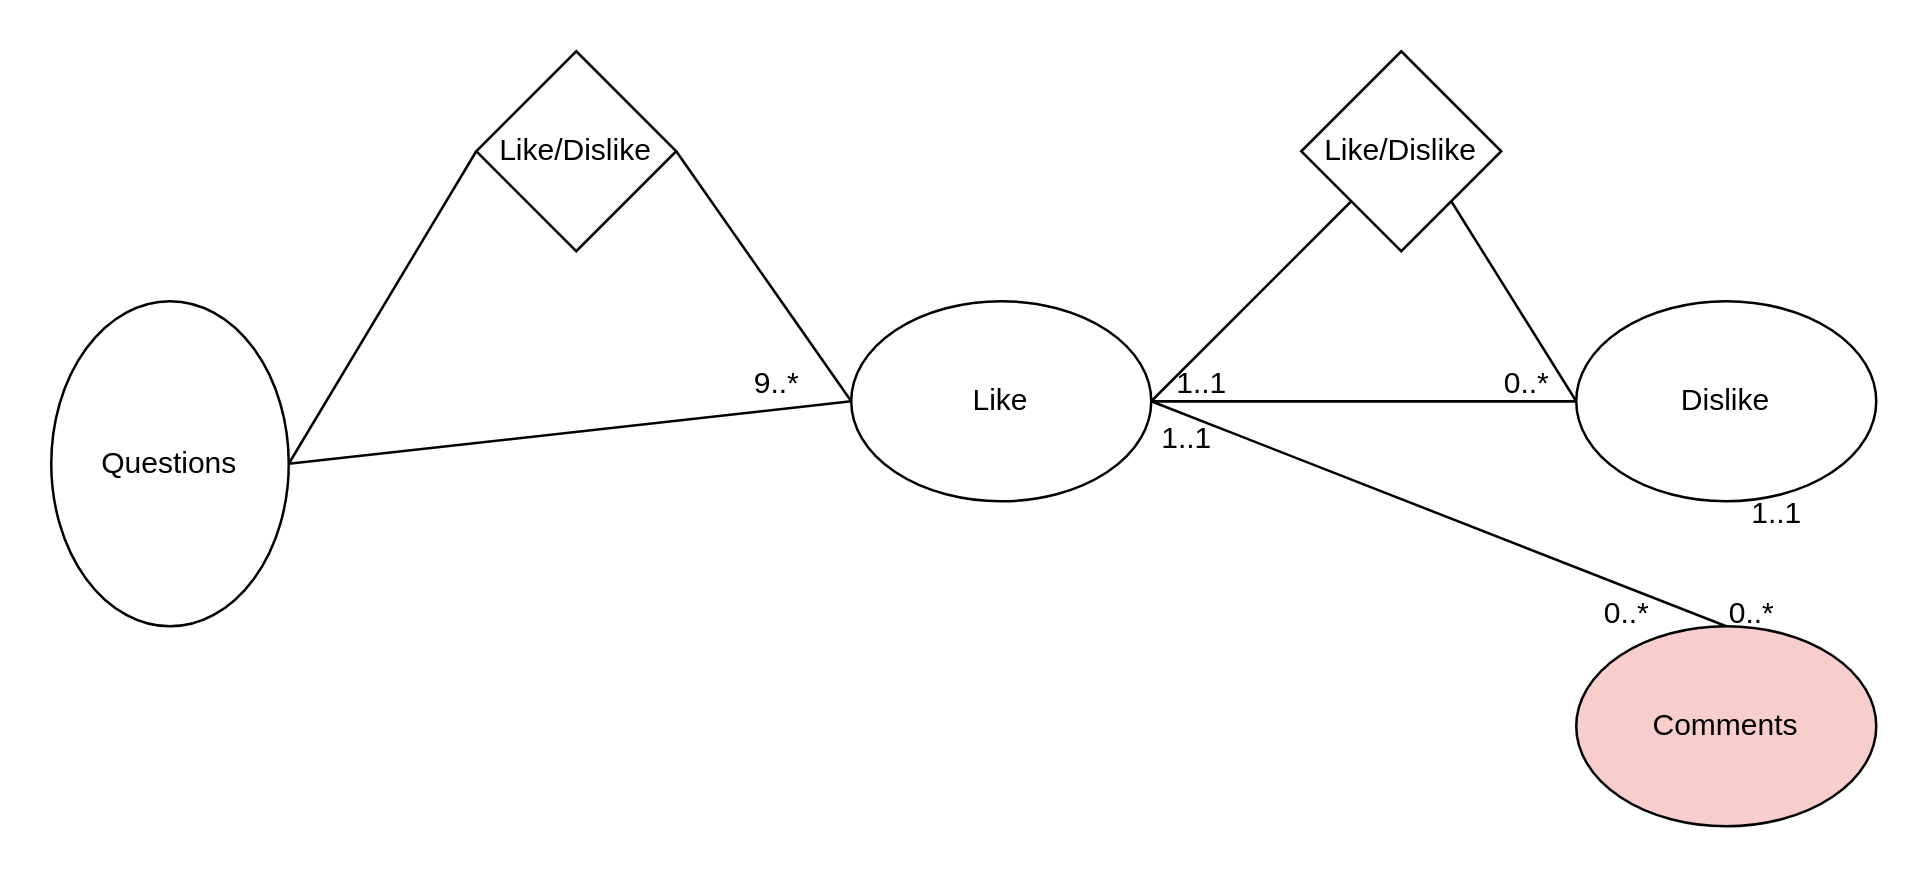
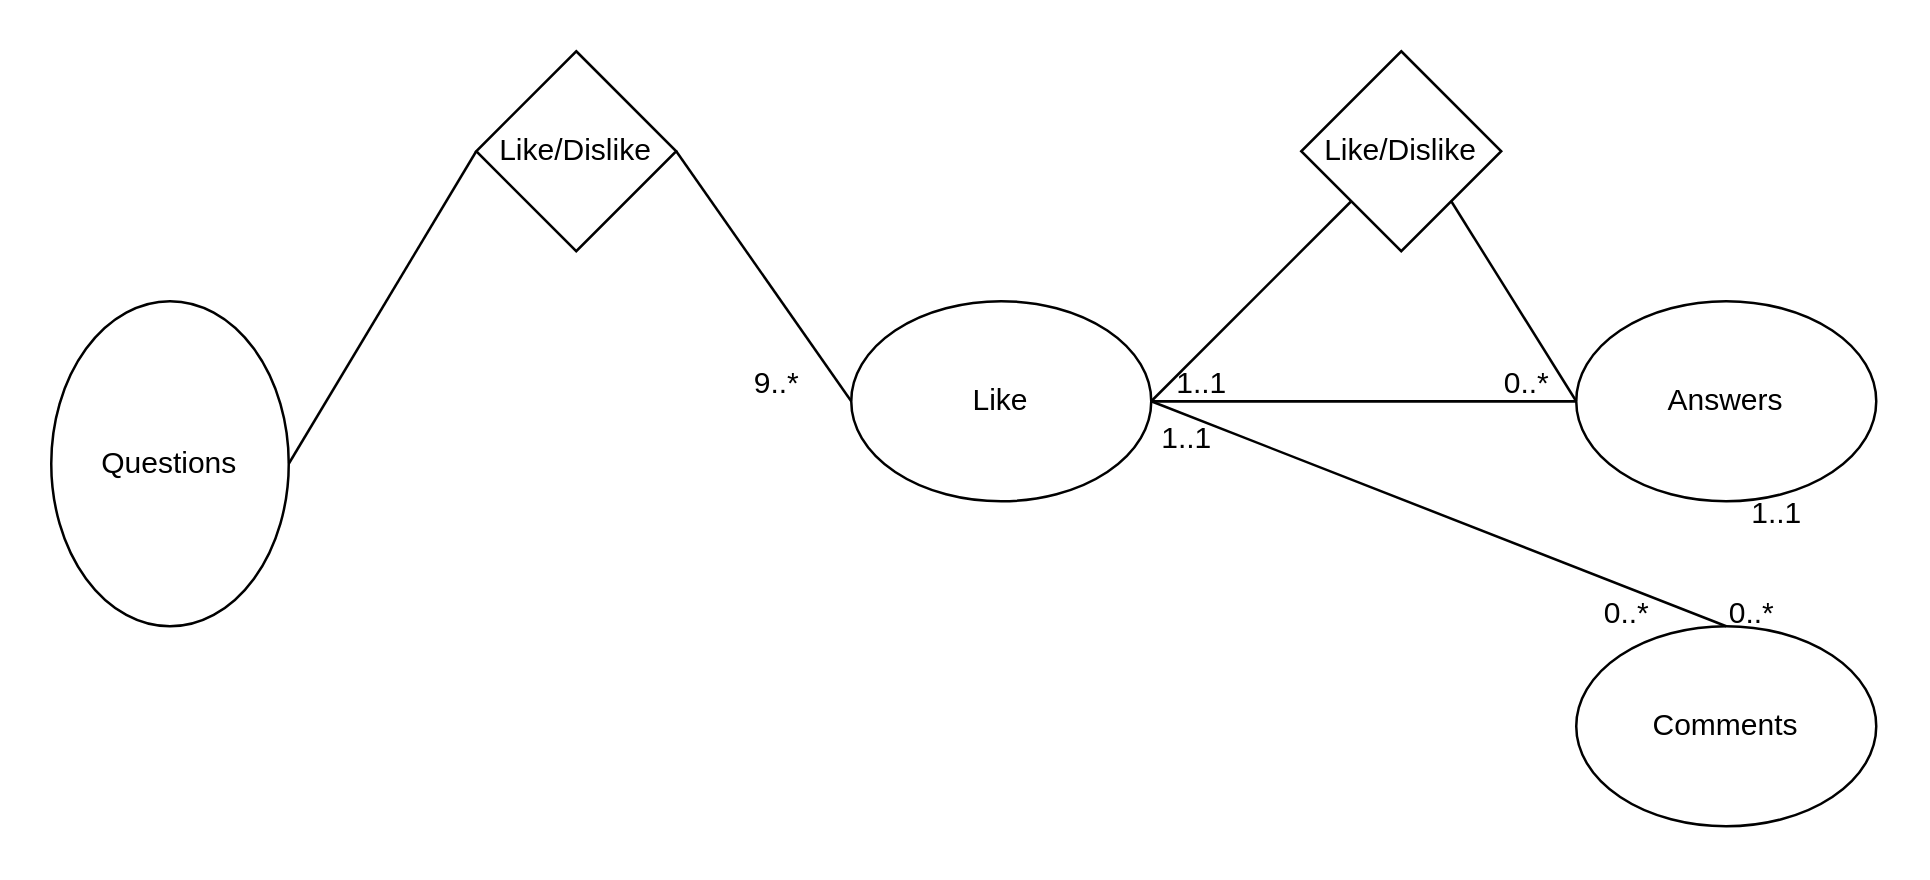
node "Dislike": label "Dislike" -> "Answers"
edge "Like" -- "Questions": removed
node "Comments": fillcolor #f8cecc -> #ffffff
